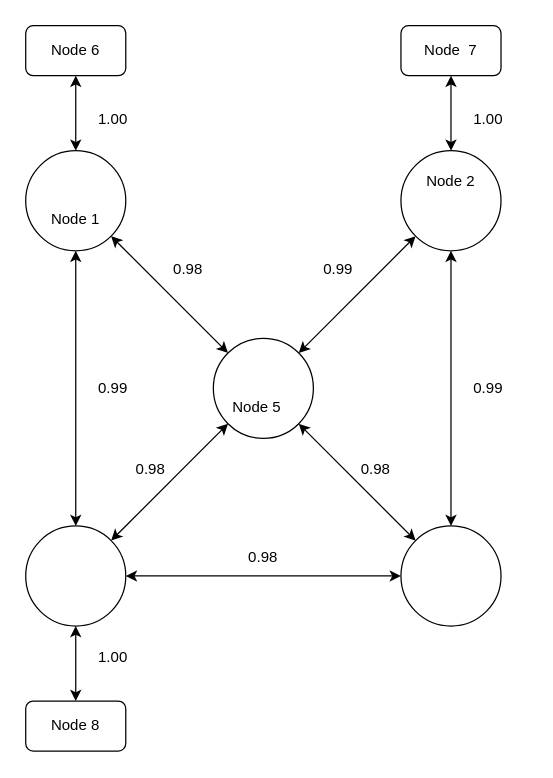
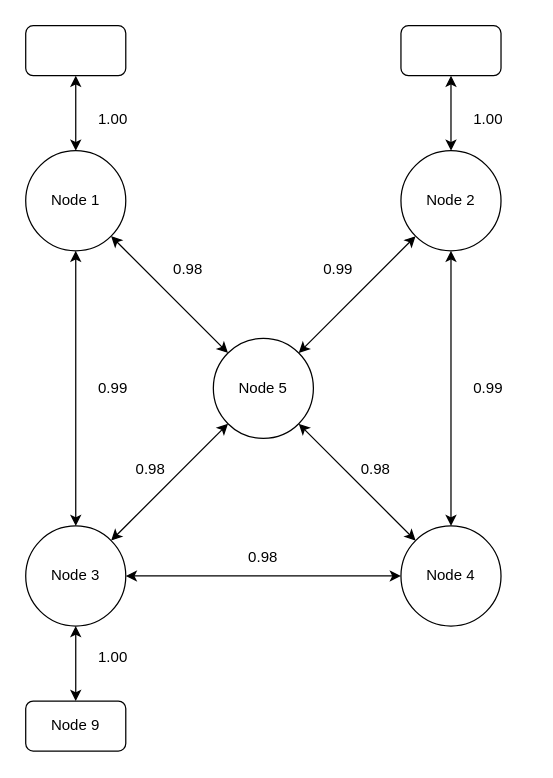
node "Node 6": removed
node "Node 7": removed
node "Node 2": moved (451, 182) -> (451, 201)
node "Node 1": moved (76, 219) -> (76, 201)
node "Node 5": moved (257, 407) -> (263, 388)
node "Node 3": added
node "Node 4": added
node "Node 8": label "Node 8" -> "Node 9"
